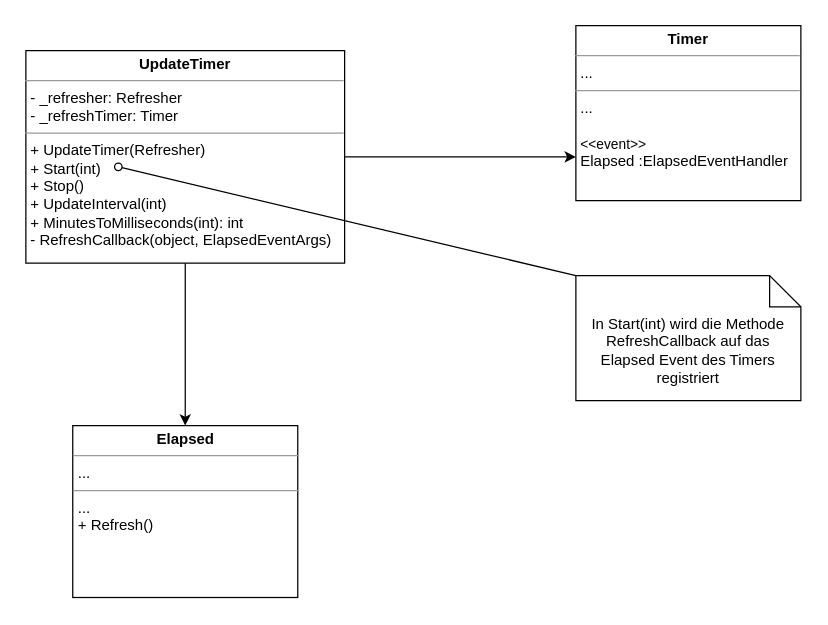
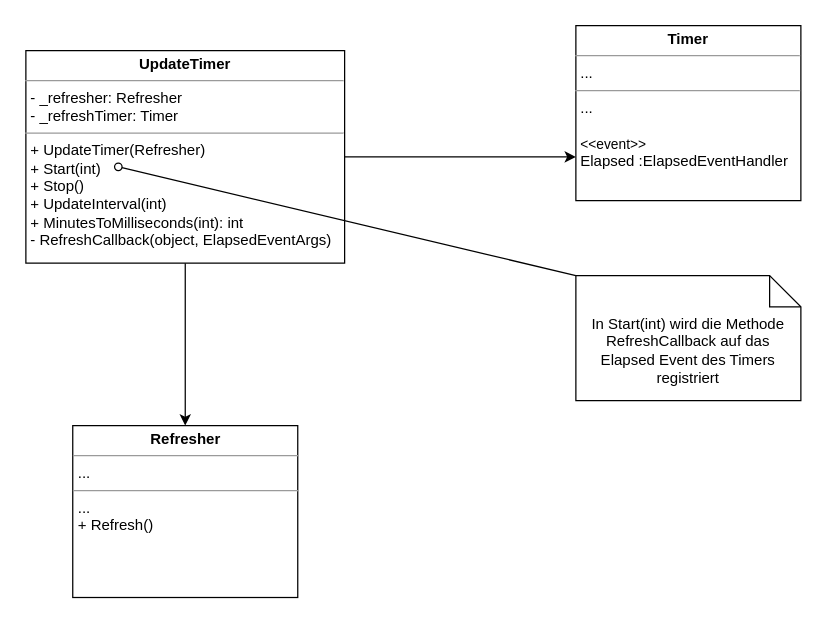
node "Elapsed ... ... + Refresh()": label "Elapsed ... ... + Refresh()" -> "Refresher ... ... + Refresh()"
